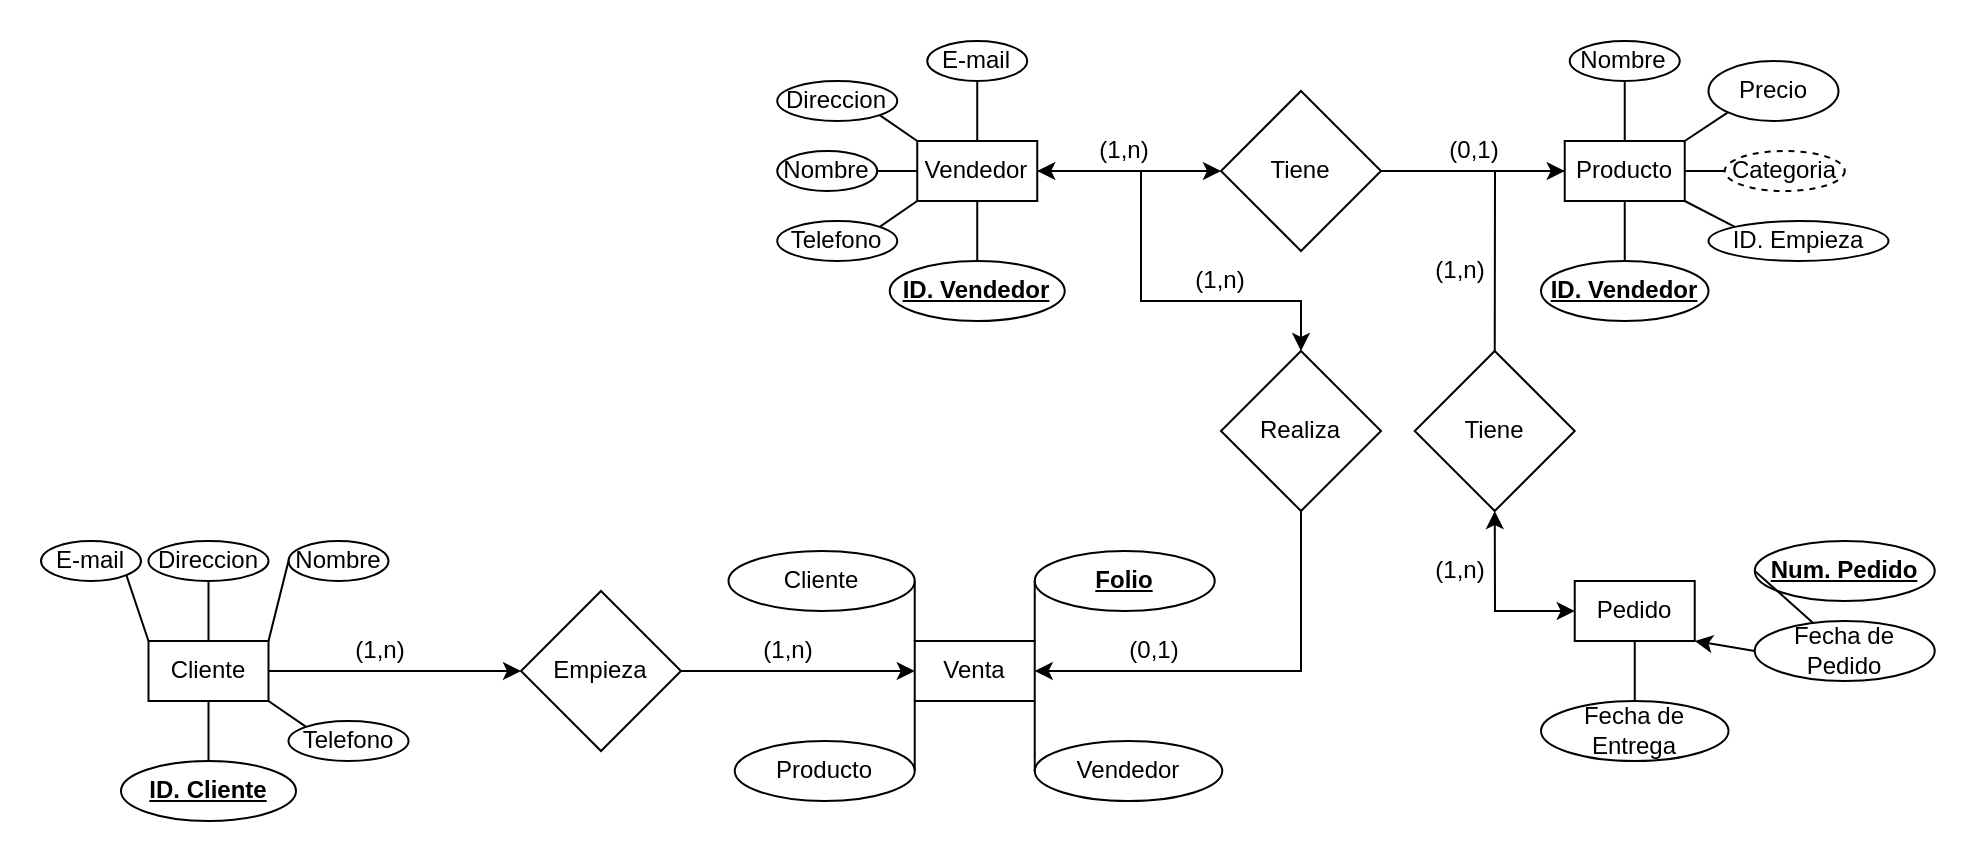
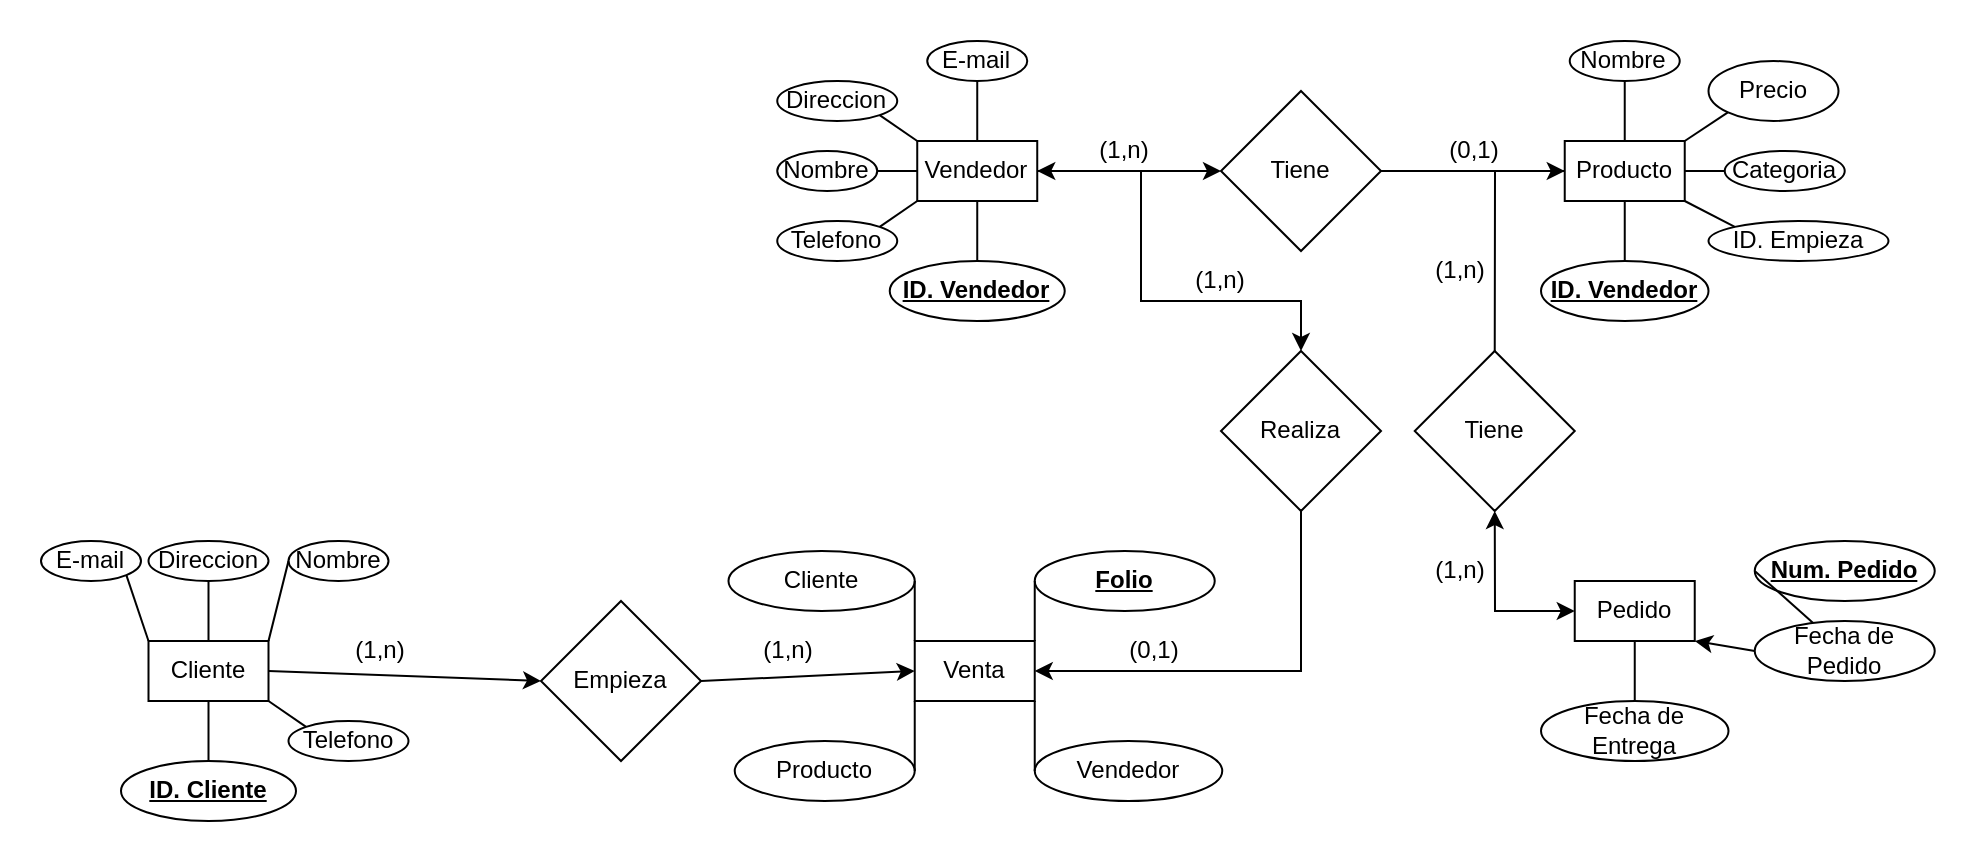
node "Categoria": style dashed -> solid
node "Empieza": moved (601, 671) -> (621, 681)
